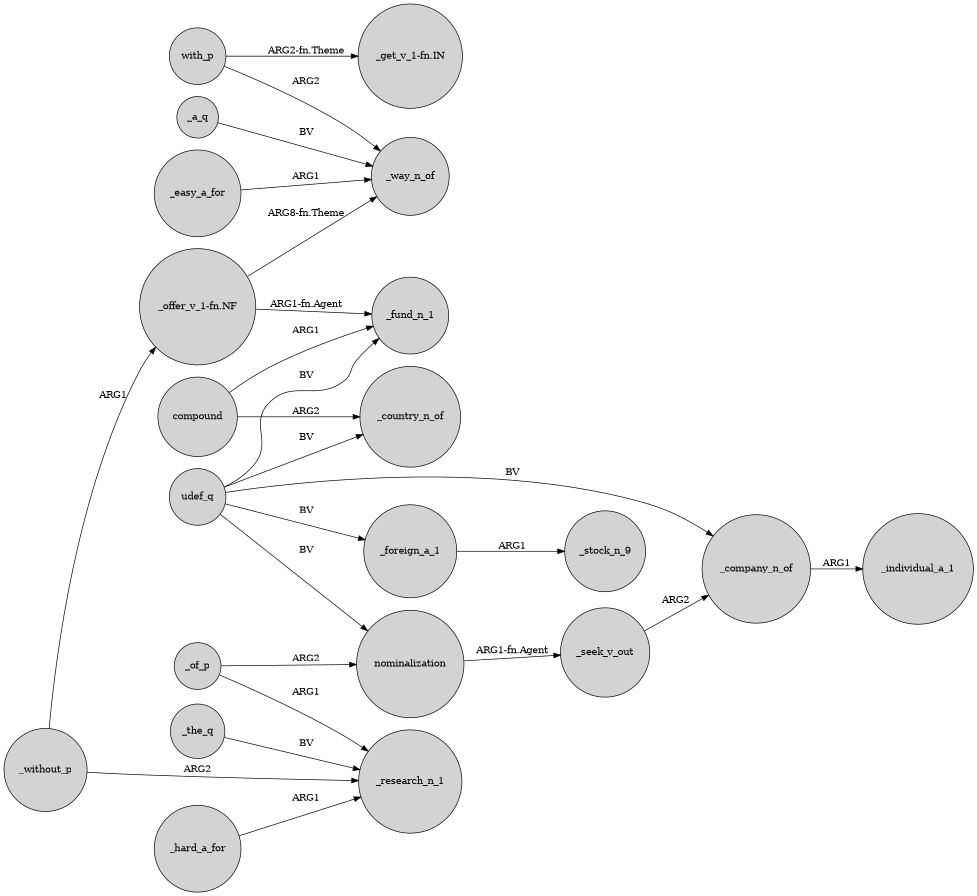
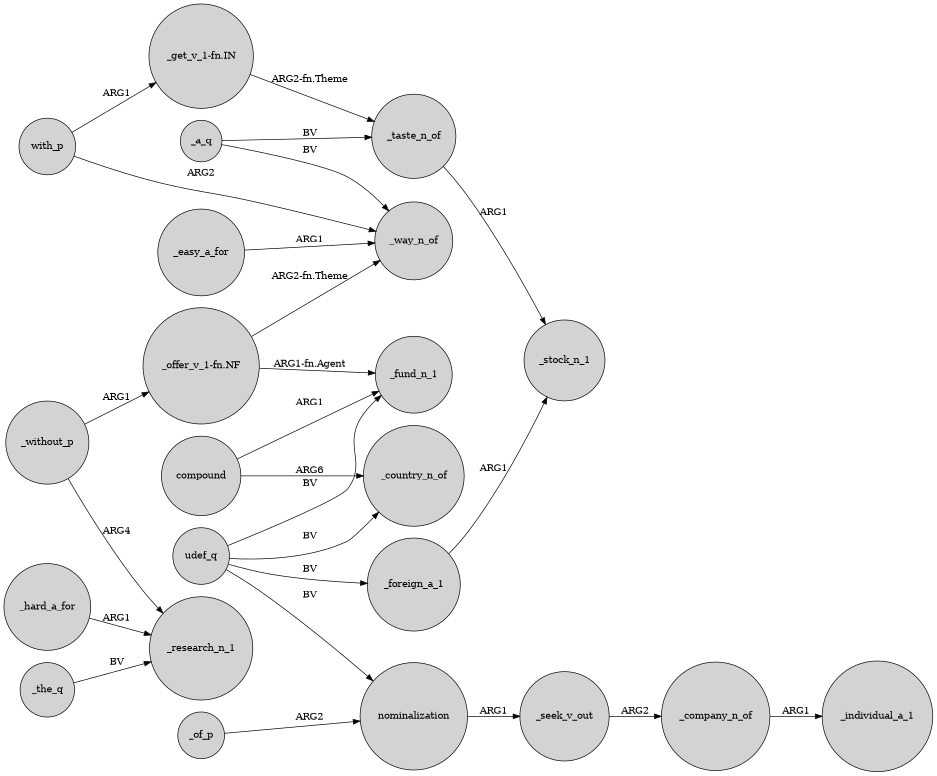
edge "with_p" -> "_get_v_1-fn.IN": label "ARG2-fn.Theme" -> "ARG1"
node "_taste_n_of": added
edge "_offer_v_1-fn.NF" -> "_way_n_of": label "ARG8-fn.Theme" -> "ARG2-fn.Theme"
edge "compound" -> "_country_n_of": label "ARG2" -> "ARG6"
edge "udef_q" -> "_company_n_of": removed, label "BV"
node "_stock_n_9": label "_stock_n_9" -> "_stock_n_1"
edge "nominalization" -> "_seek_v_out": label "ARG1-fn.Agent" -> "ARG1"
edge "_of_p" -> "_research_n_1": removed, label "ARG1"
edge "_without_p" -> "_research_n_1": label "ARG2" -> "ARG4"
